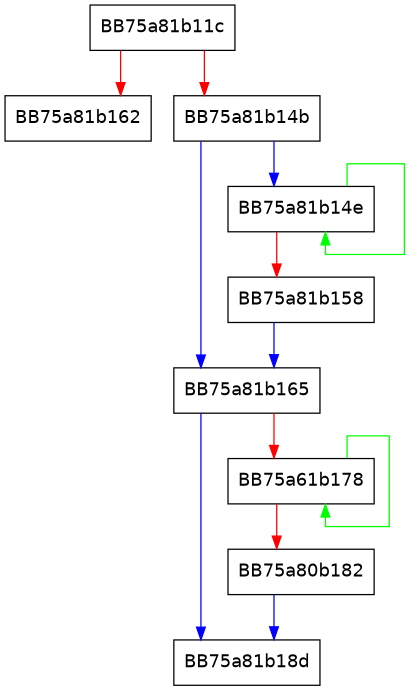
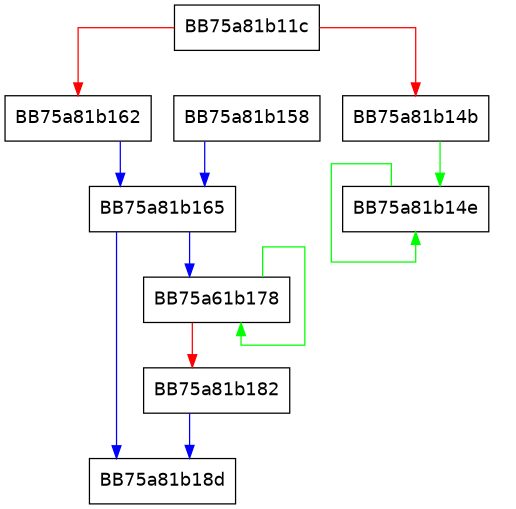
edge "BB75a81b14b" -> "BB75a81b14e": color blue -> green
edge "BB75a81b14b" -> "BB75a81b165": now "BB75a81b162" -> "BB75a81b165"
edge "BB75a81b14e" -> "BB75a81b158": removed
edge "BB75a81b165" -> "BB75a61b178": color red -> blue
node "BB75a80b182": label "BB75a80b182" -> "BB75a81b182"
